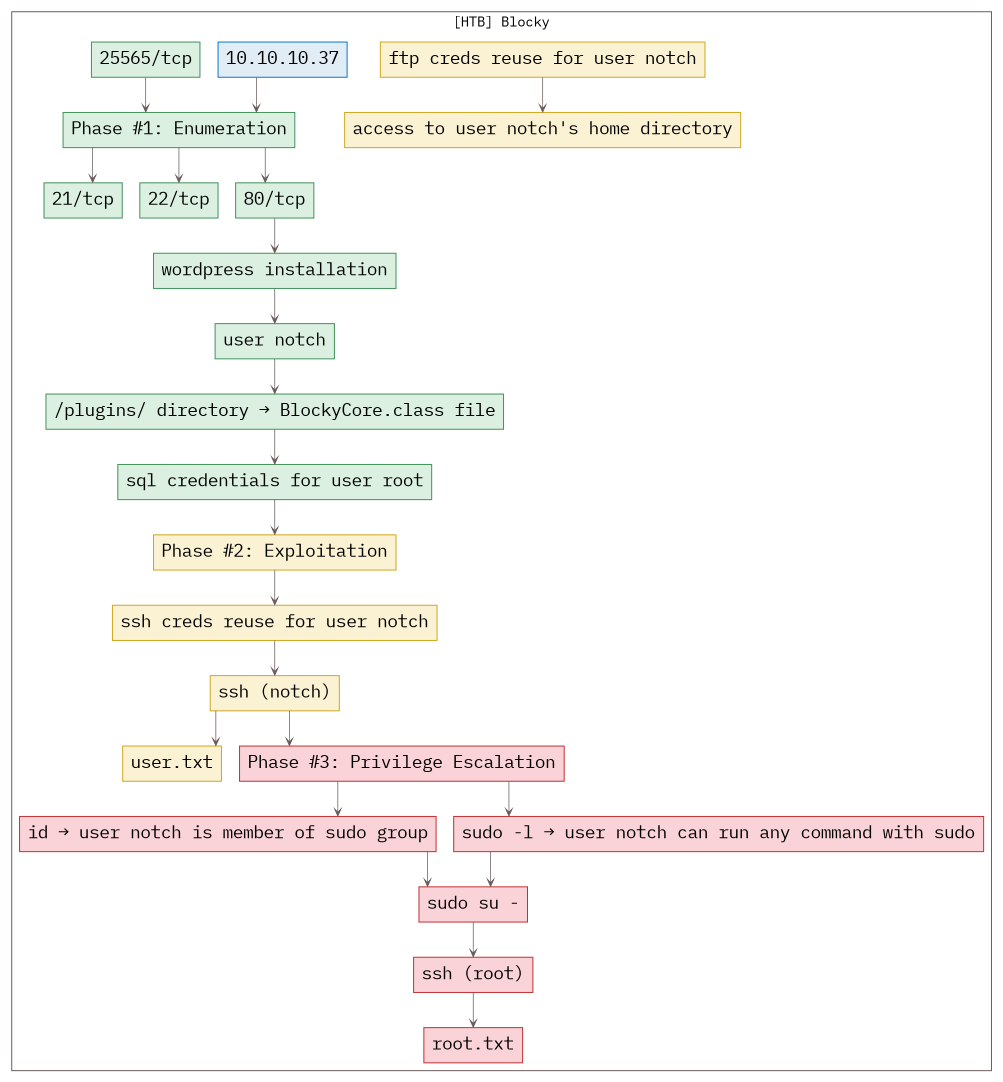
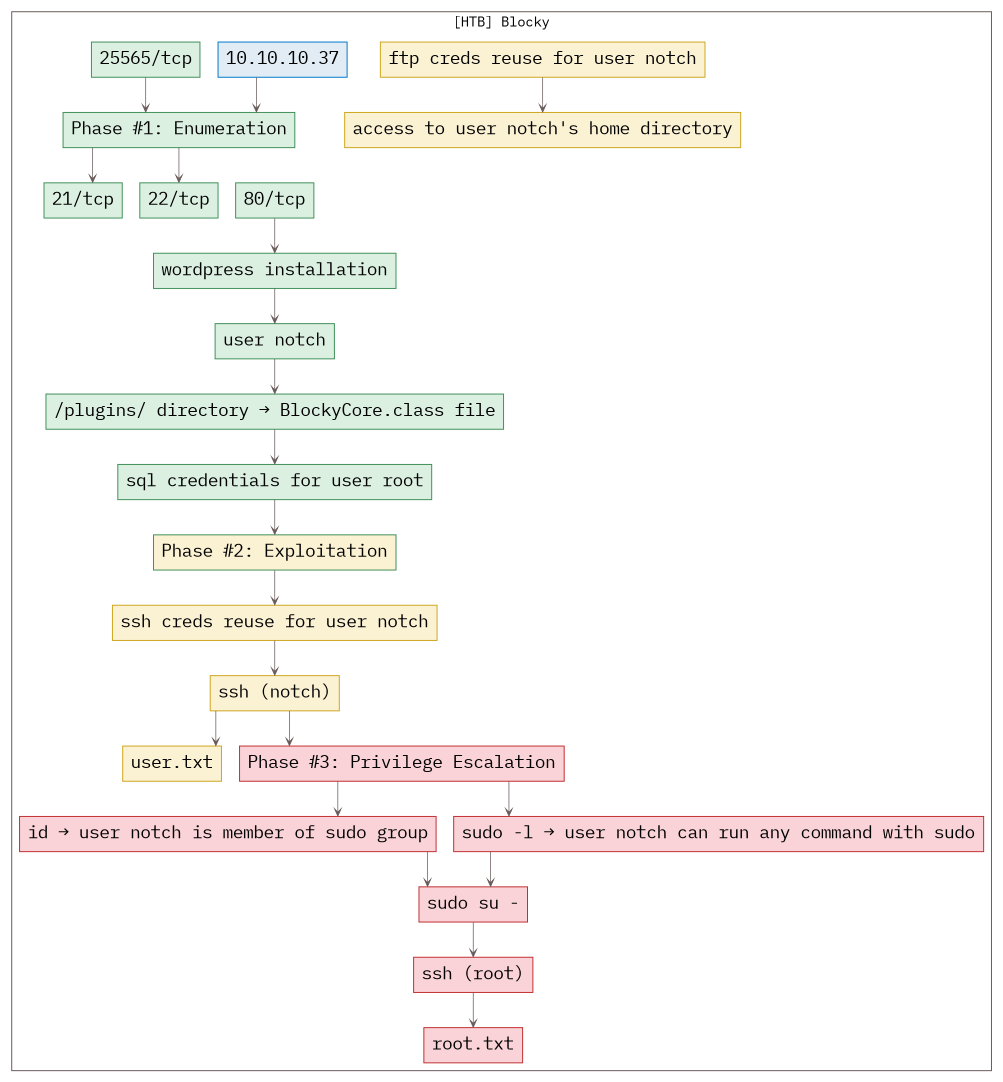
edge "Phase #1: Enumeration" -> "80/tcp": removed
node "Phase #2: Exploitation": color #cea51b -> #3d8f58
